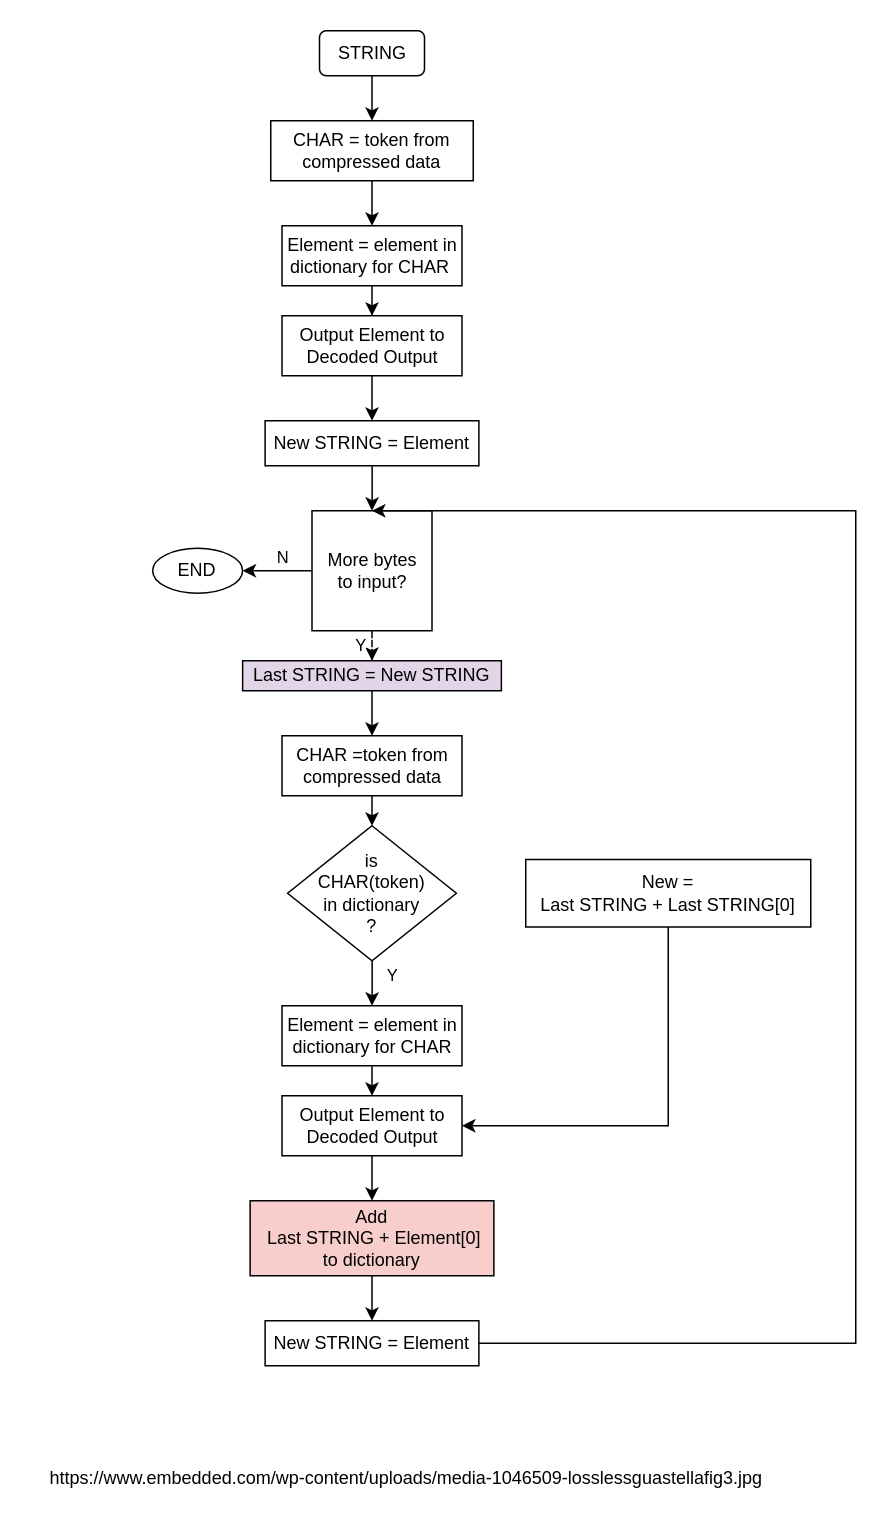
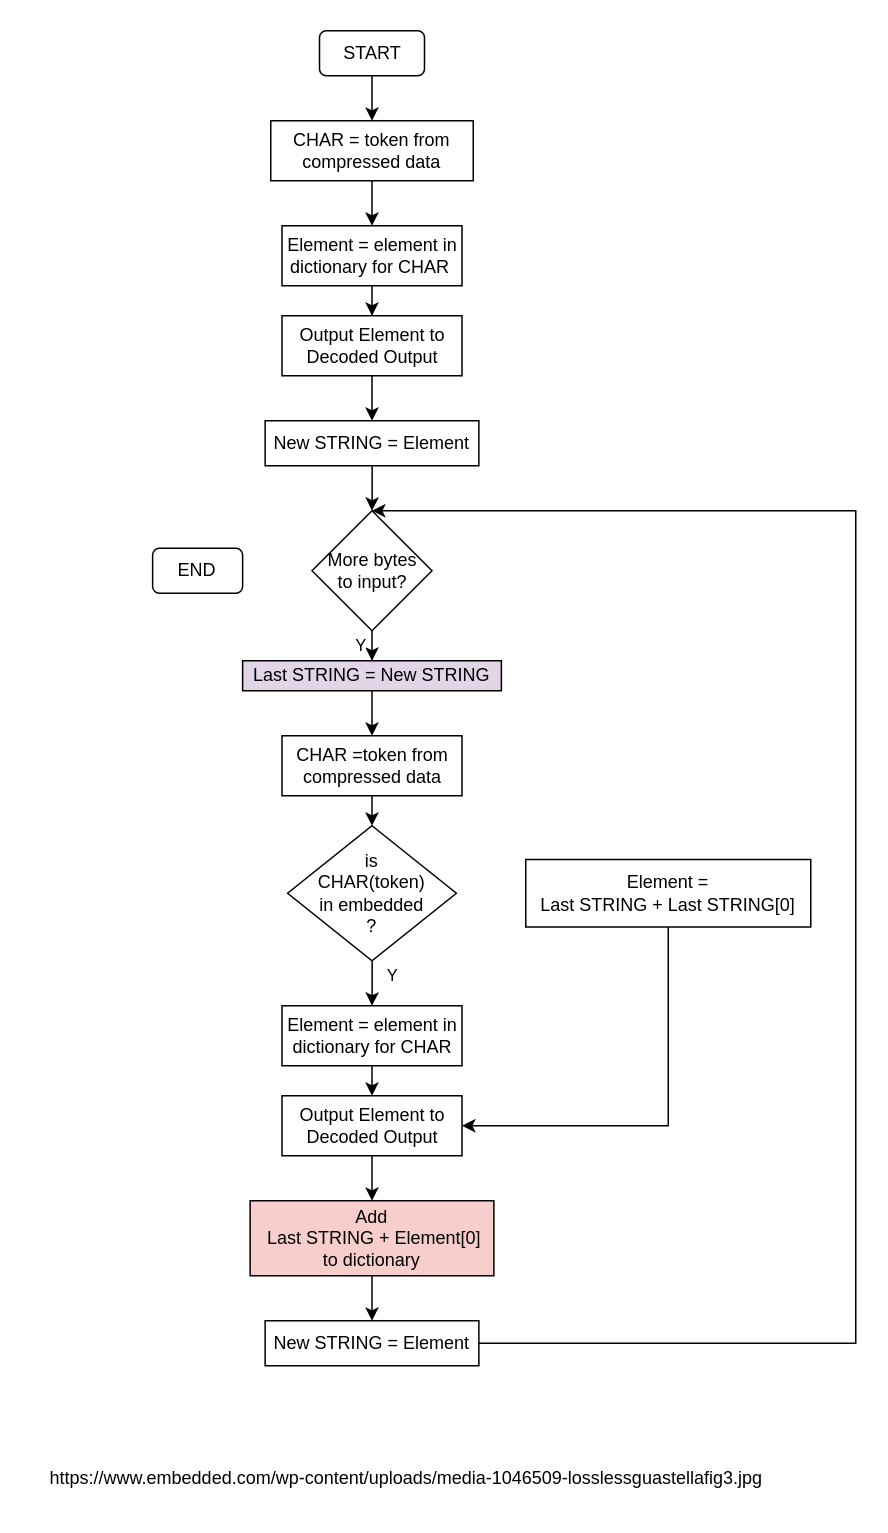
node "STRING": label "STRING" -> "START"
node "END": shape ellipse -> rounded rectangle
edge "More bytes to input?" -> "END": removed, label "N"
node "More bytes to input?": shape rectangle -> diamond
edge "More bytes to input?" -> "Last STRING = New STRING": style dashed -> solid
node "is CHAR(token) in dictionary ?": label "is CHAR(token) in dictionary ?" -> "is CHAR(token) in embedded ?"
node "New = Last STRING + Last STRING[0]": label "New = Last STRING + Last STRING[0]" -> "Element = Last STRING + Last STRING[0]"
